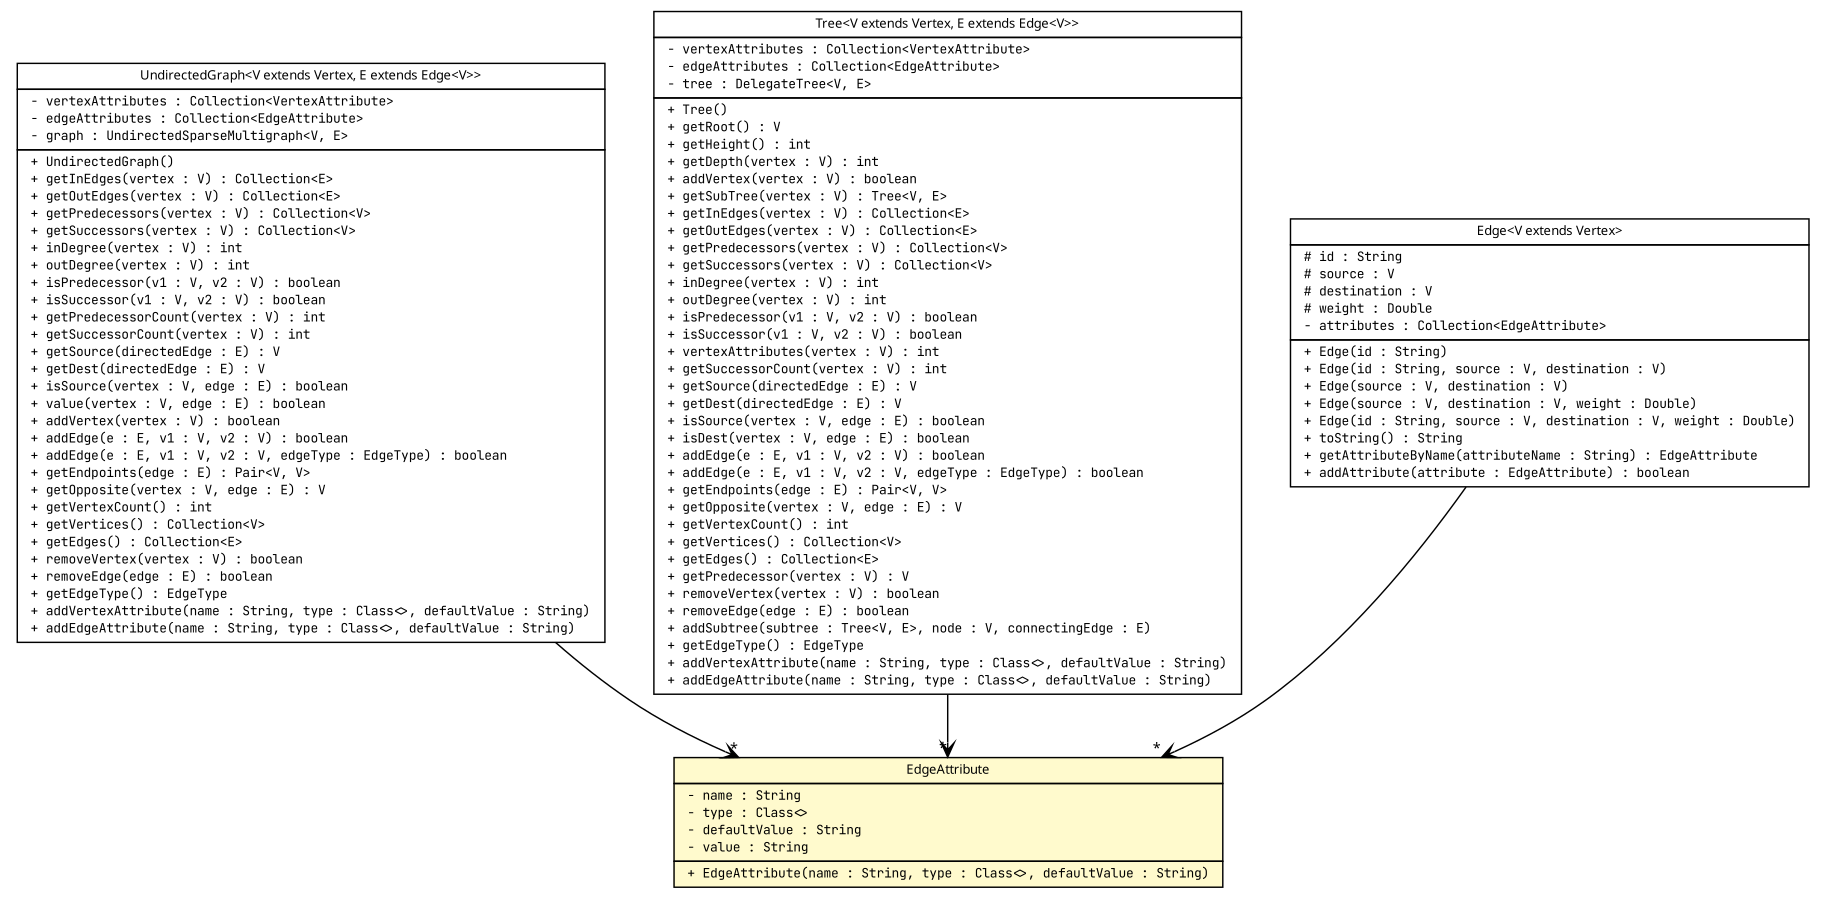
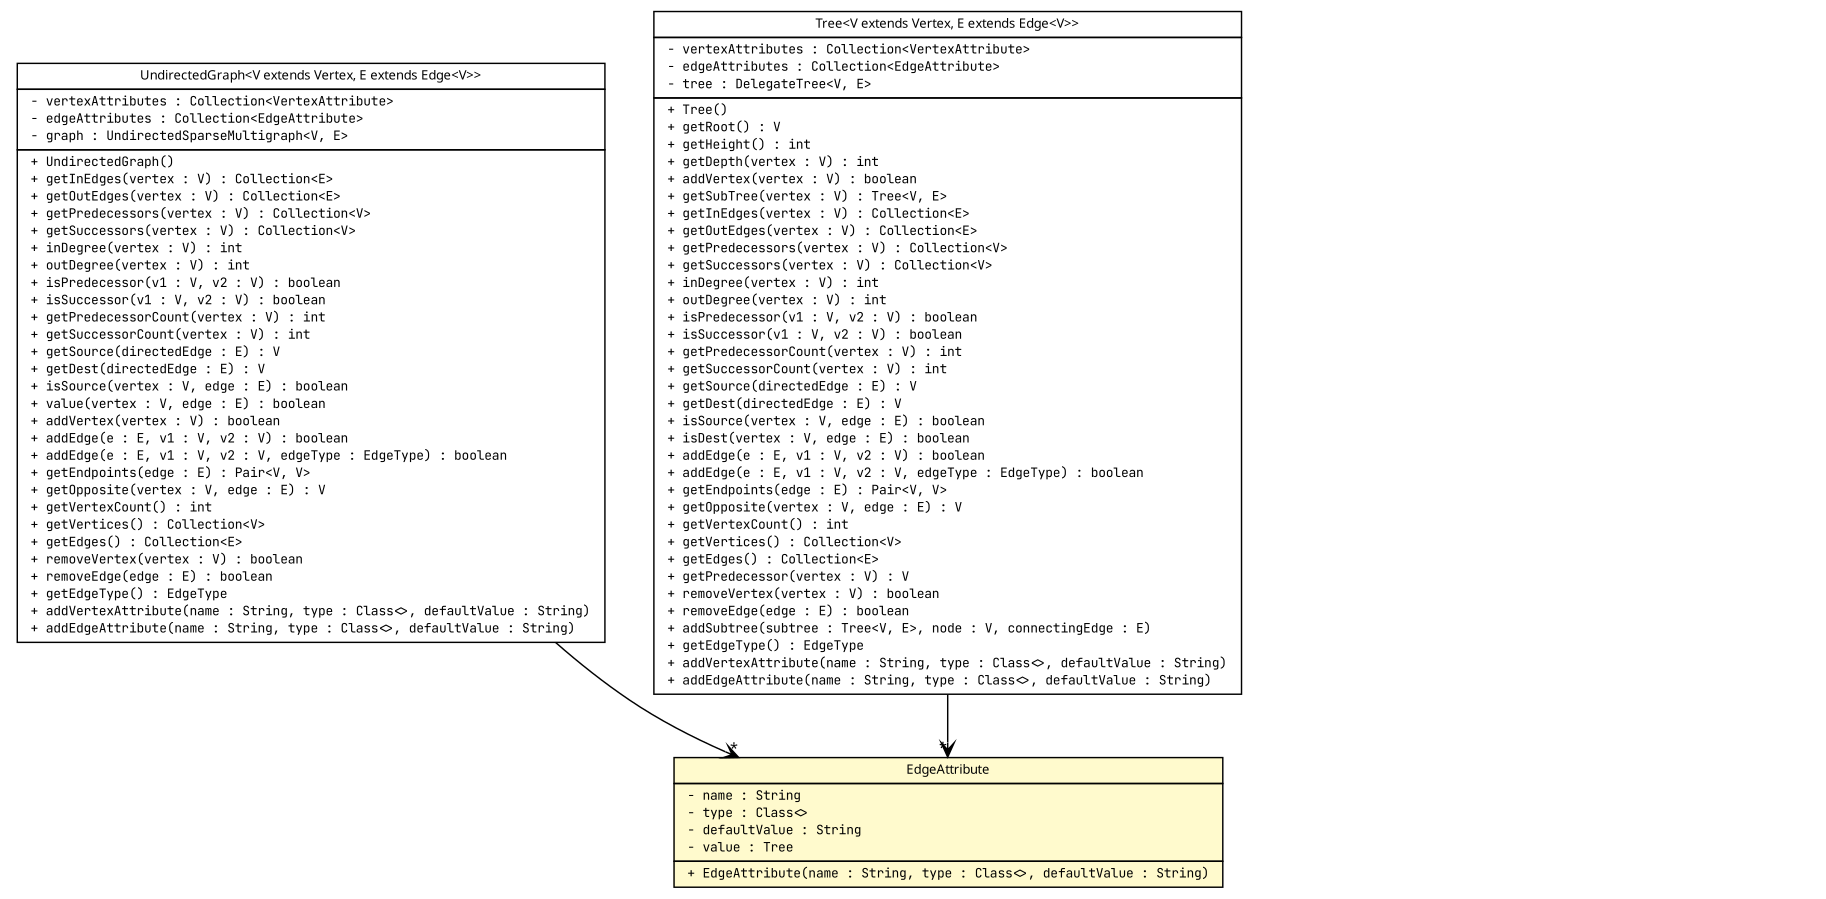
node "Tree<V extends Vertex, E extends Edge<V>>": text "+ vertexAttributes(vertex : V) : int" -> "+ getPredecessorCount(vertex : V) : int"
node "Edge<V extends Vertex>": removed
node "EdgeAttribute": text "- value : String" -> "- value : Tree"
